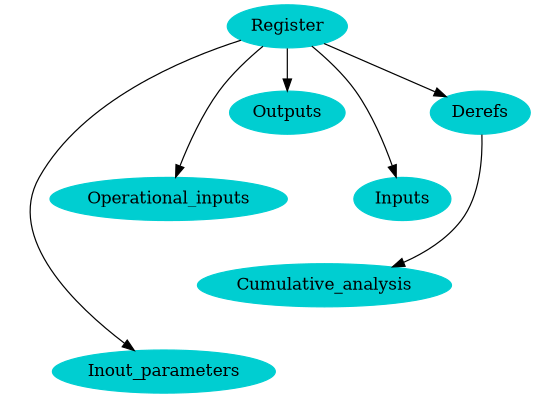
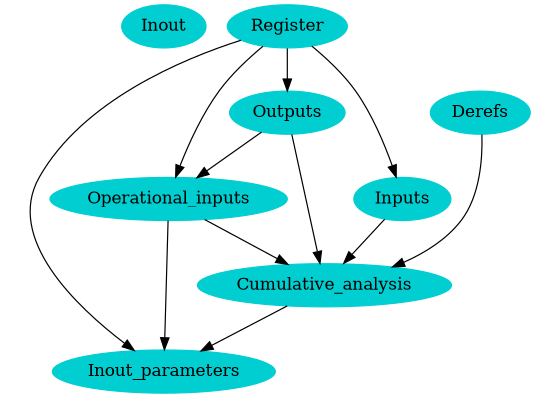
node "Inout": added
edge "Register" -> "Derefs": removed
edge "Outputs" -> "Operational_inputs": added
edge "Outputs" -> "Cumulative_analysis": added
edge "Inputs" -> "Cumulative_analysis": added
edge "Operational_inputs" -> "Cumulative_analysis": added
edge "Operational_inputs" -> "Inout_parameters": added
edge "Cumulative_analysis" -> "Inout_parameters": added
